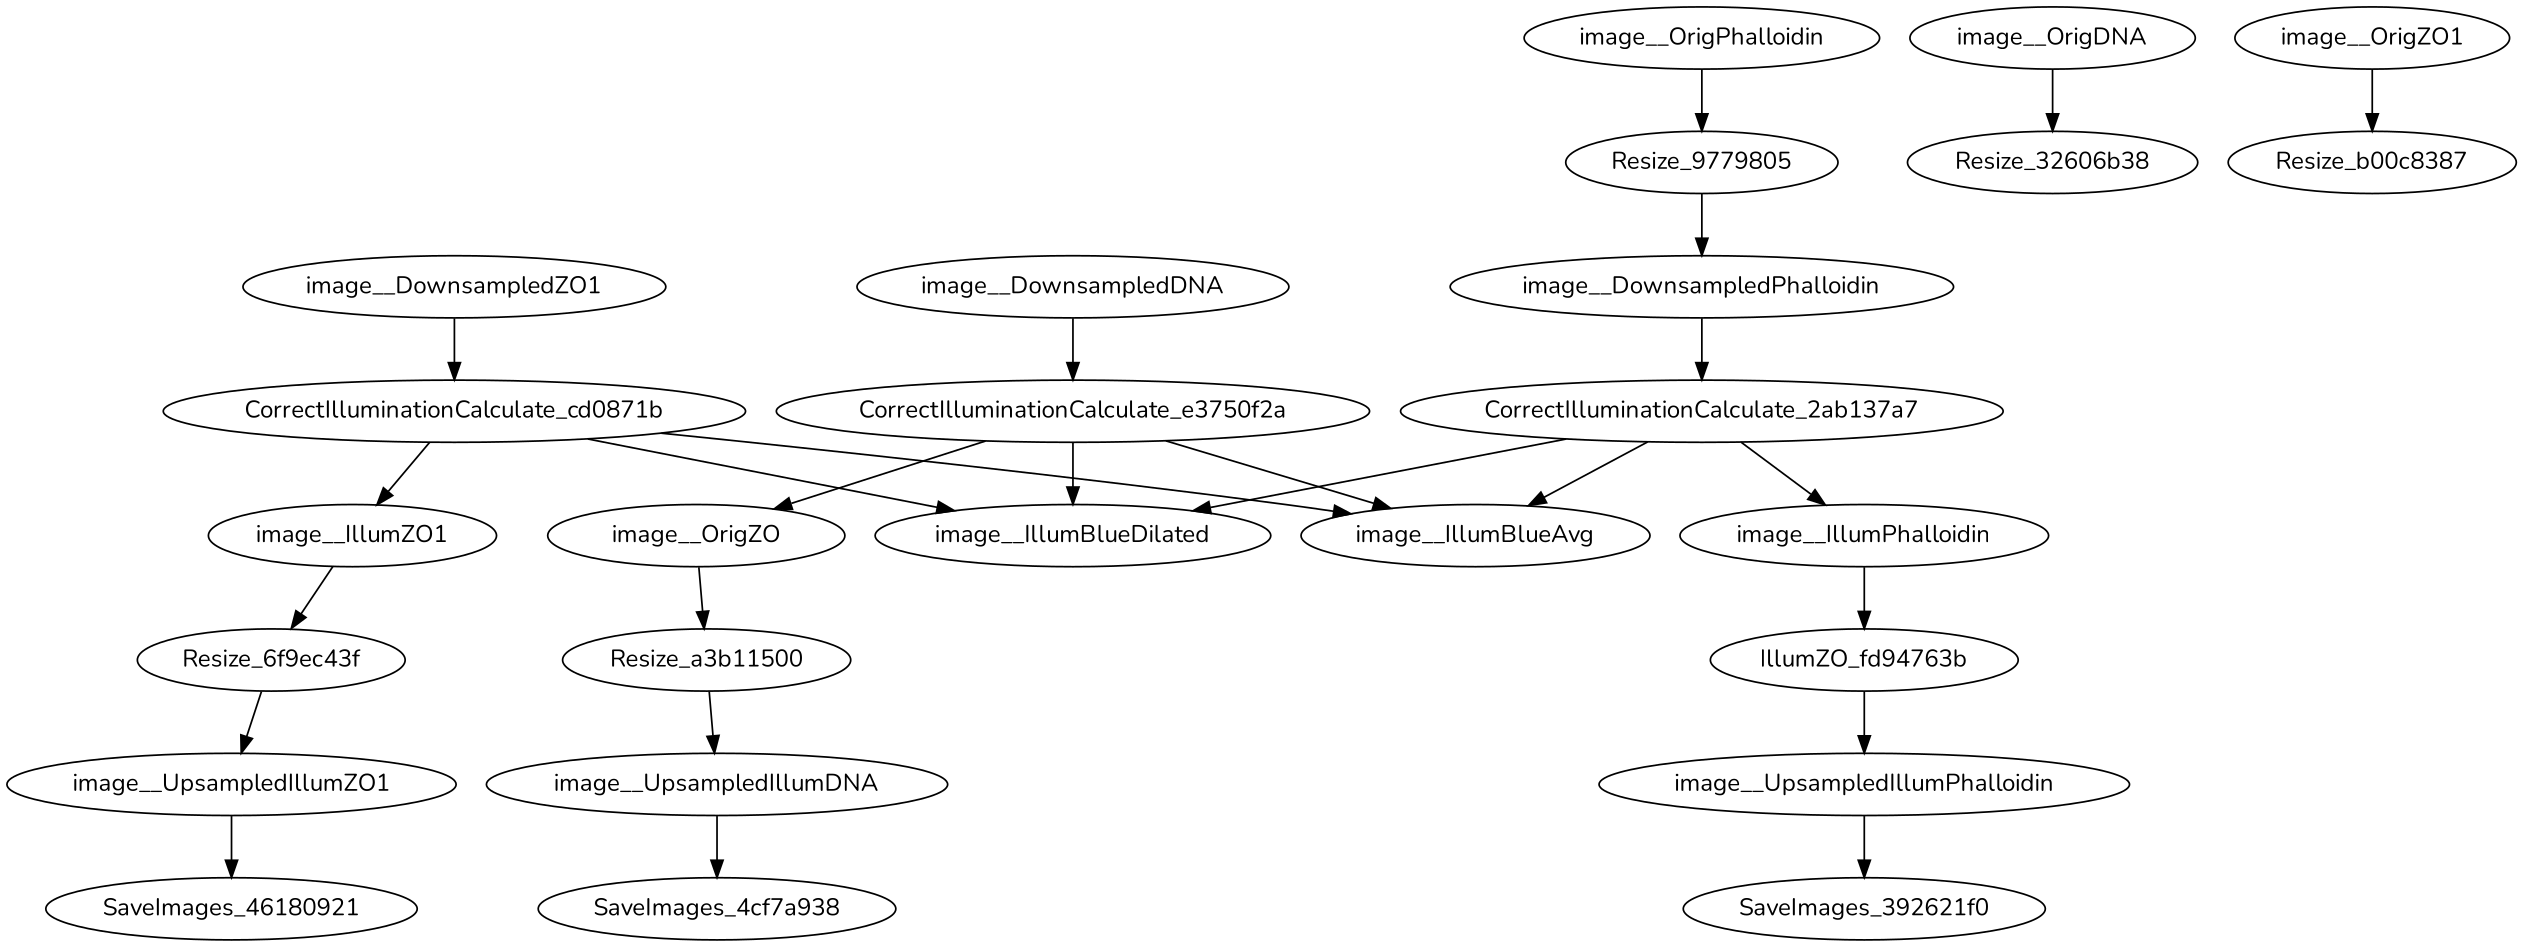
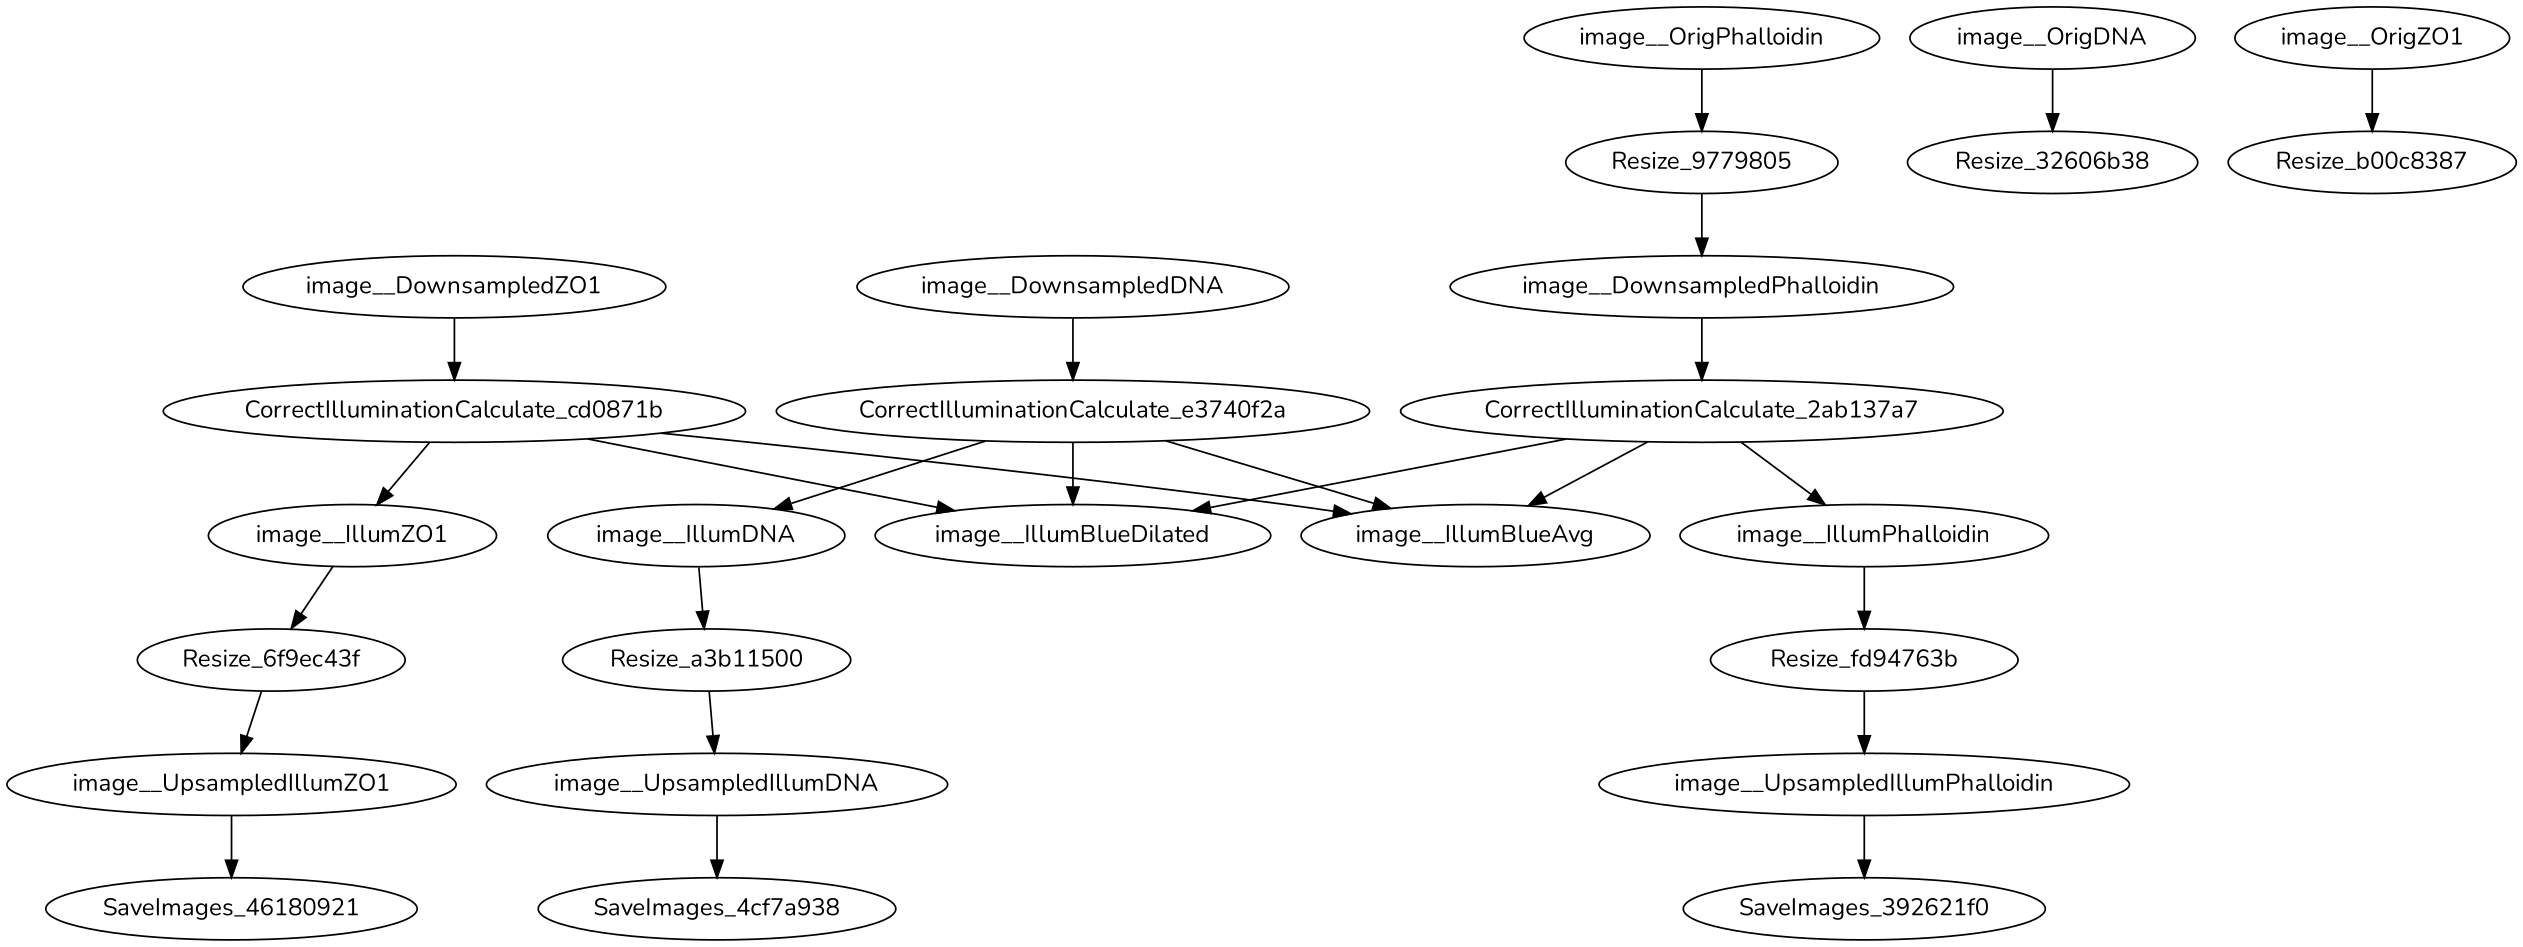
node "CorrectIlluminationCalculate_e3750f2a": label "CorrectIlluminationCalculate_e3750f2a" -> "CorrectIlluminationCalculate_e3740f2a"
node "image__OrigZO": label "image__OrigZO" -> "image__IllumDNA"
node "IllumZO_fd94763b": label "IllumZO_fd94763b" -> "Resize_fd94763b"
